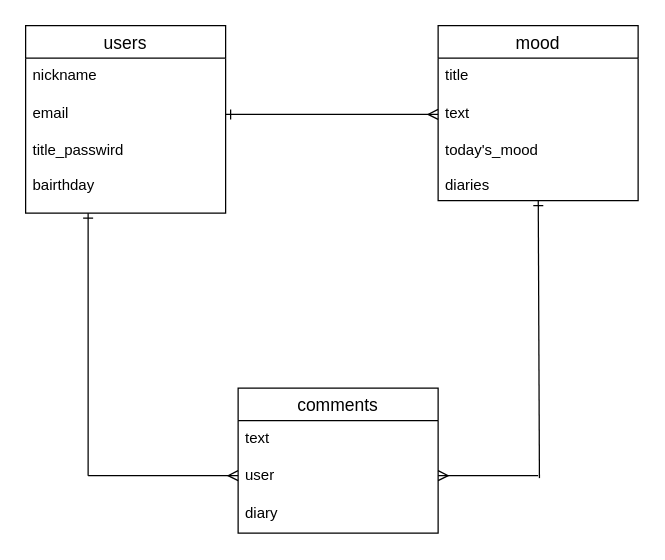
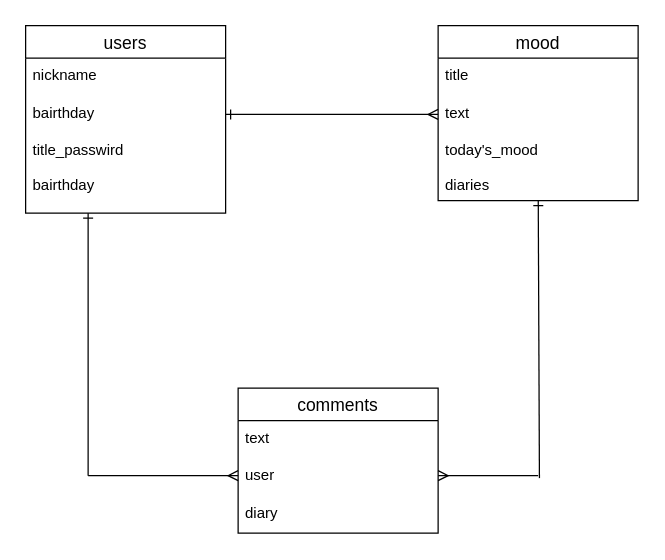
node "email": label "email" -> "bairthday"
